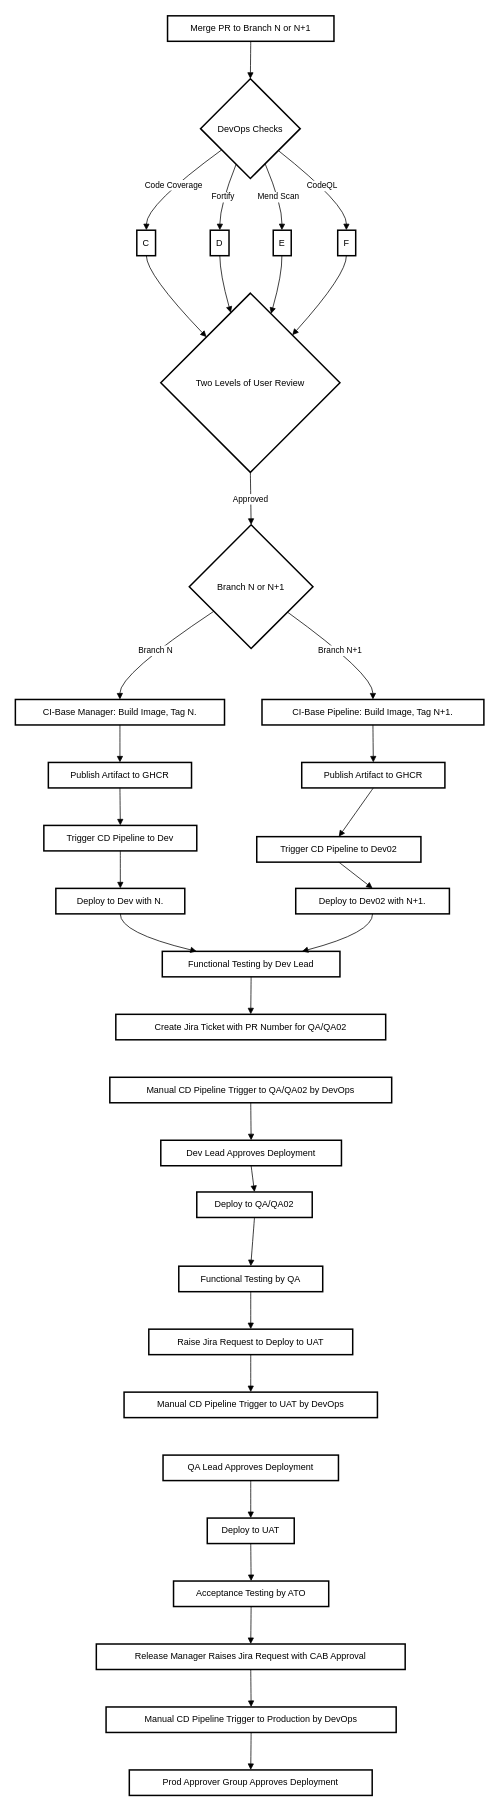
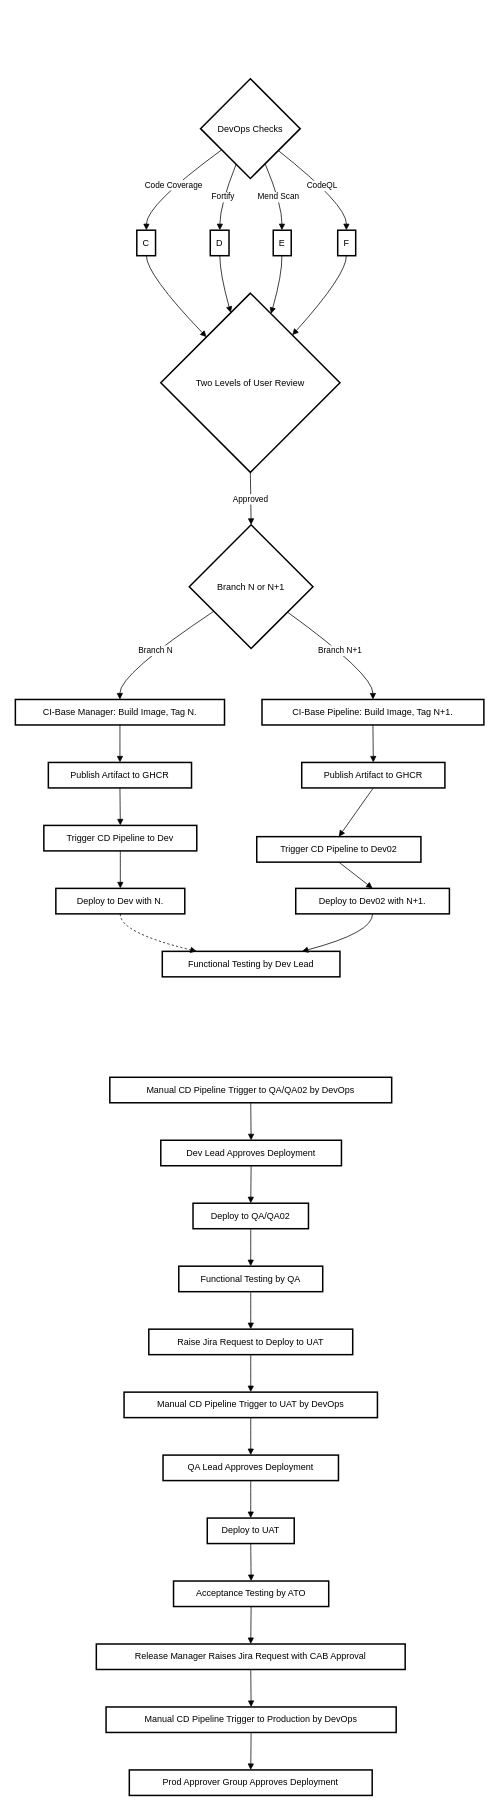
node "Merge PR to Branch N or N+1": removed
edge "Merge PR to Branch N or N+1" -> "DevOps Checks": removed
edge "Deploy to Dev with N." -> "Functional Testing by Dev Lead": style solid -> dashed
edge "Functional Testing by Dev Lead" -> "Create Jira Ticket with PR Number for QA/QA02": removed
node "Create Jira Ticket with PR Number for QA/QA02": removed
node "Deploy to QA/QA02": moved (255, 1205) -> (251, 1216)
edge "Manual CD Pipeline Trigger to UAT by DevOps" -> "QA Lead Approves Deployment": added
